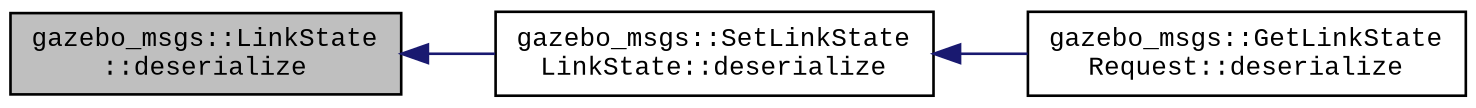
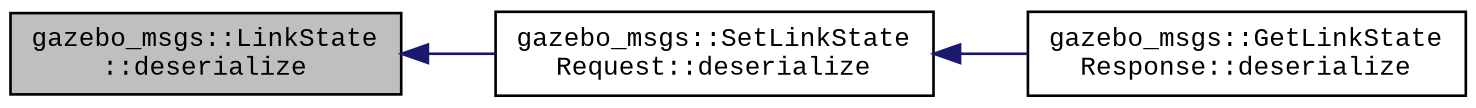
node "gazebo_msgs::SetLinkState LinkState::deserialize": label "gazebo_msgs::SetLinkState LinkState::deserialize" -> "gazebo_msgs::SetLinkState Request::deserialize"
node "gazebo_msgs::GetLinkState Request::deserialize": label "gazebo_msgs::GetLinkState Request::deserialize" -> "gazebo_msgs::GetLinkState Response::deserialize"
